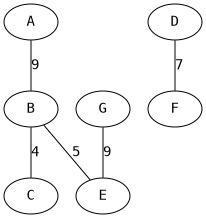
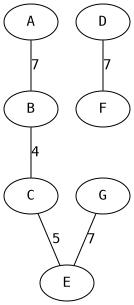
edge "A" -- "B": label "9" -> "7"
edge "G" -- "E": label "9" -> "7"
edge "B" -- "E": now "C" -- "E"
